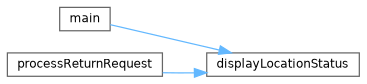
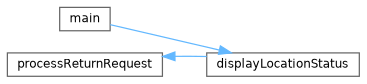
edge "processReturnRequest" -> "displayLocationStatus": reversed
